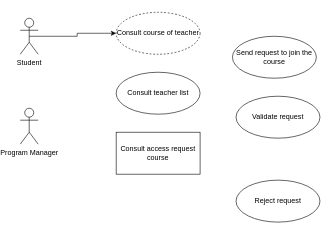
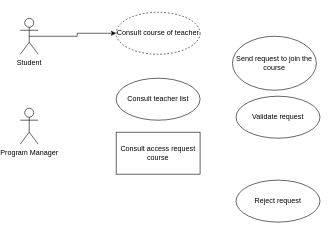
node "Send request to join the course": size 84x42 -> 84x54
node "Consult teacher list": moved (158, 93) -> (158, 99)
